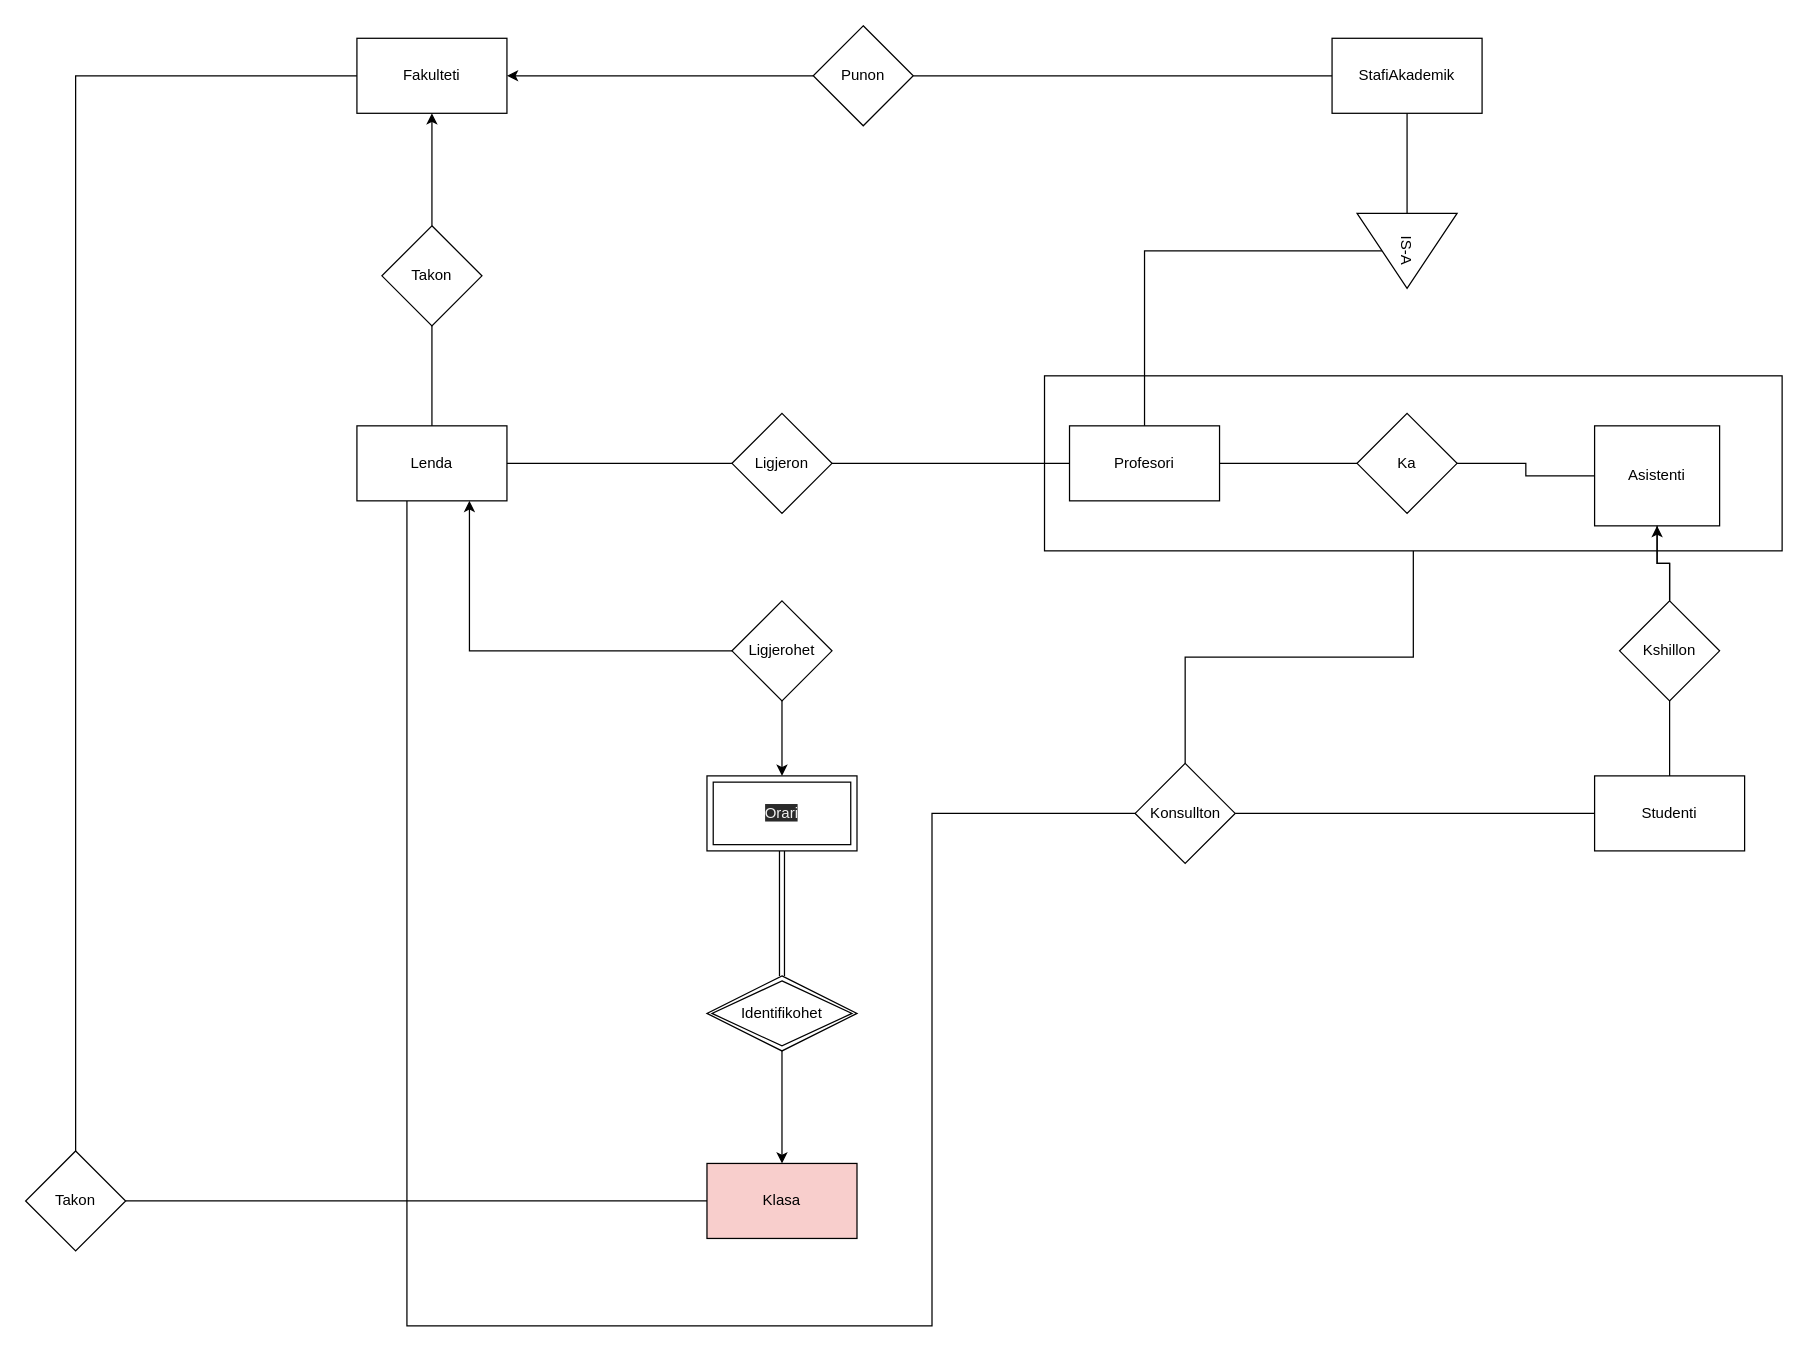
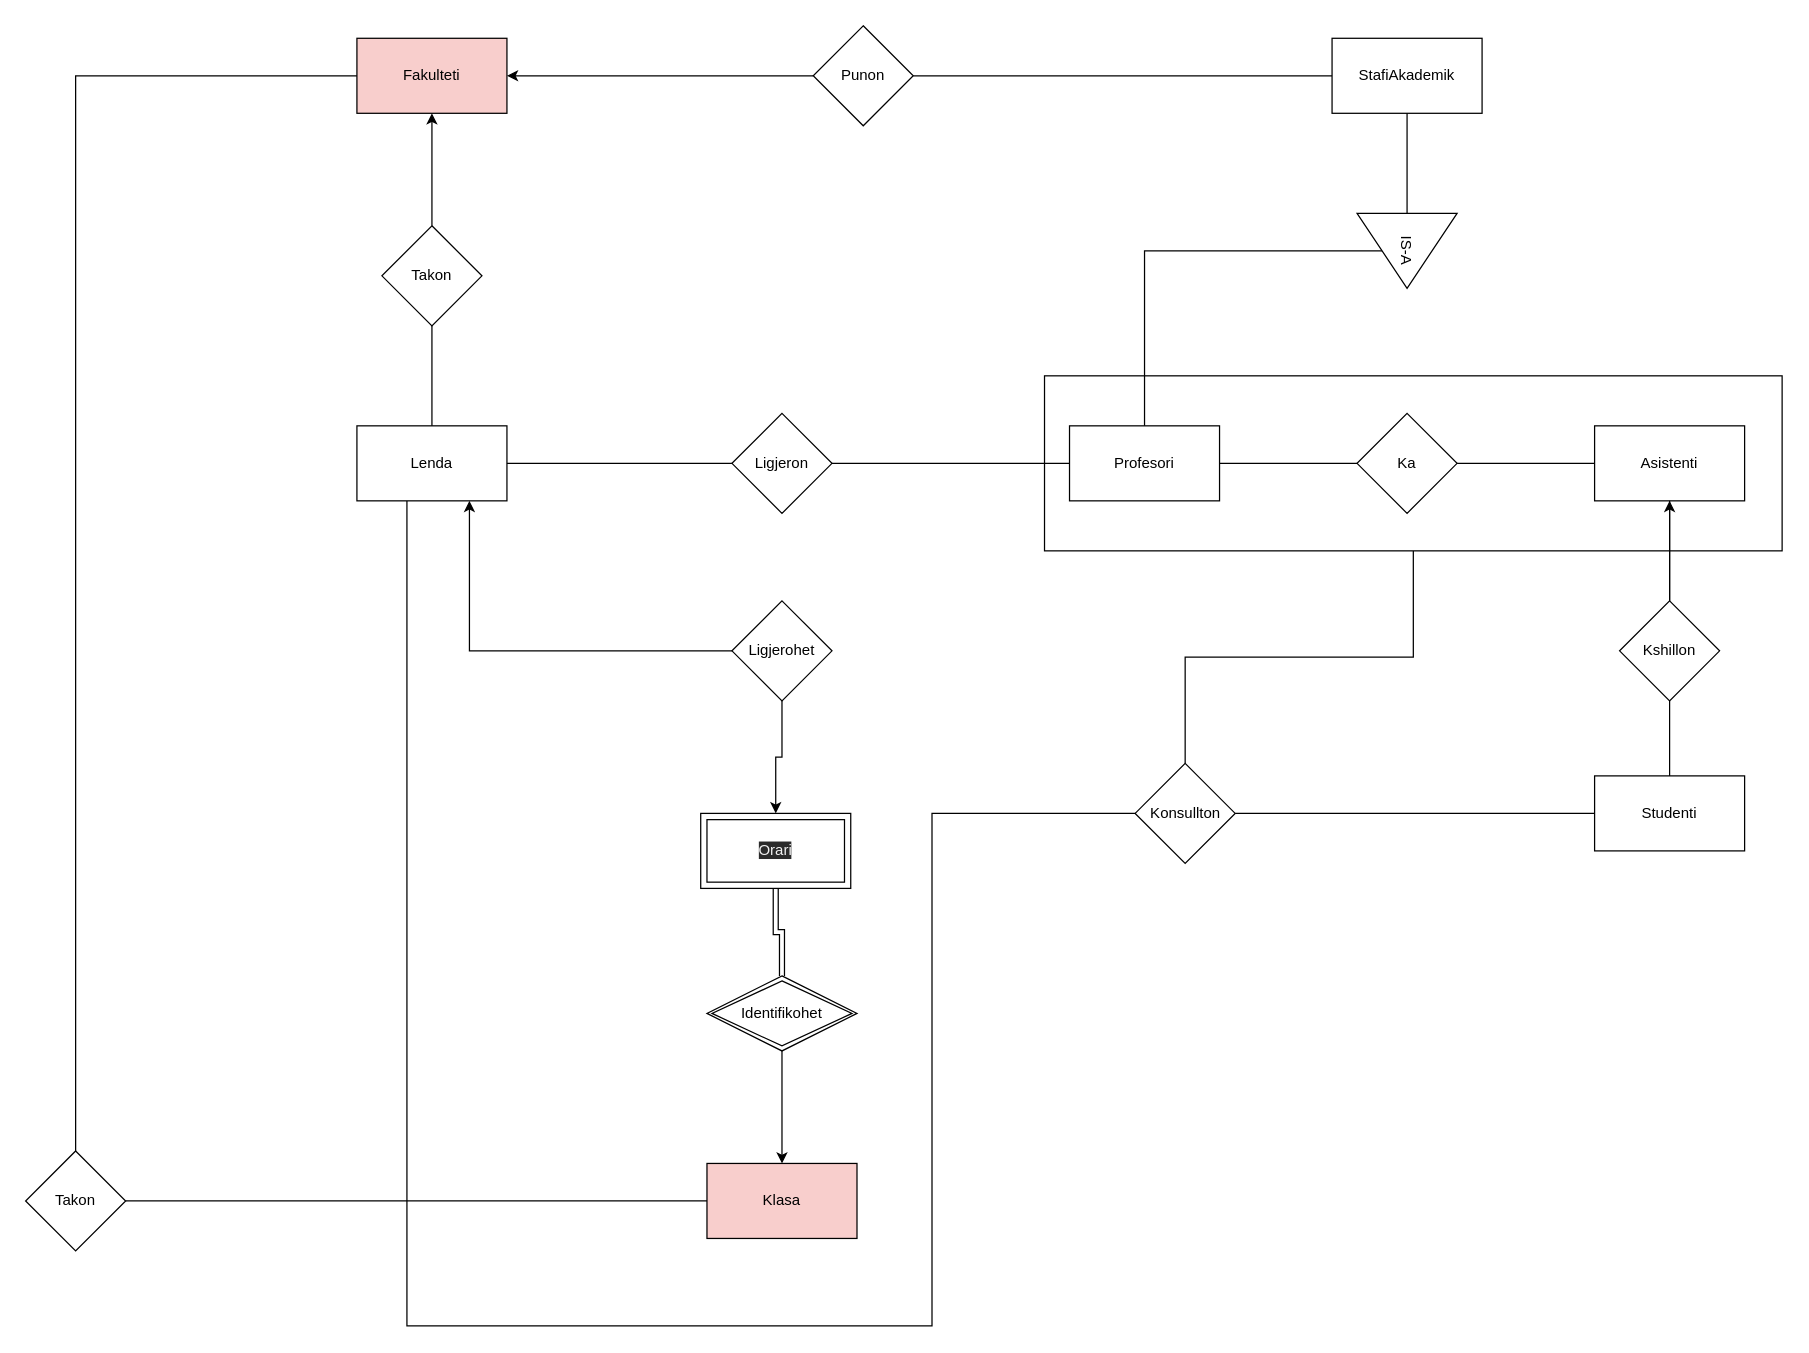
node "Fakulteti": fillcolor #ffffff -> #f8cecc
node "Asistenti": size 125x100 -> 150x75
node "Orari": moved (782, 813) -> (776, 851)
